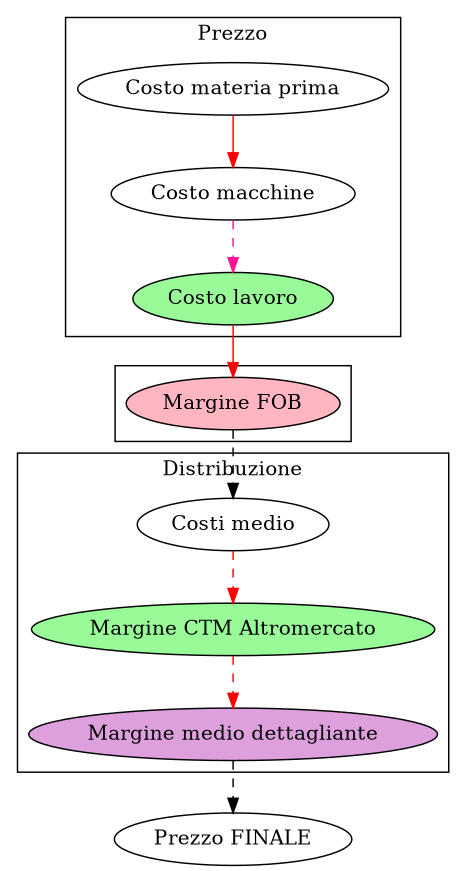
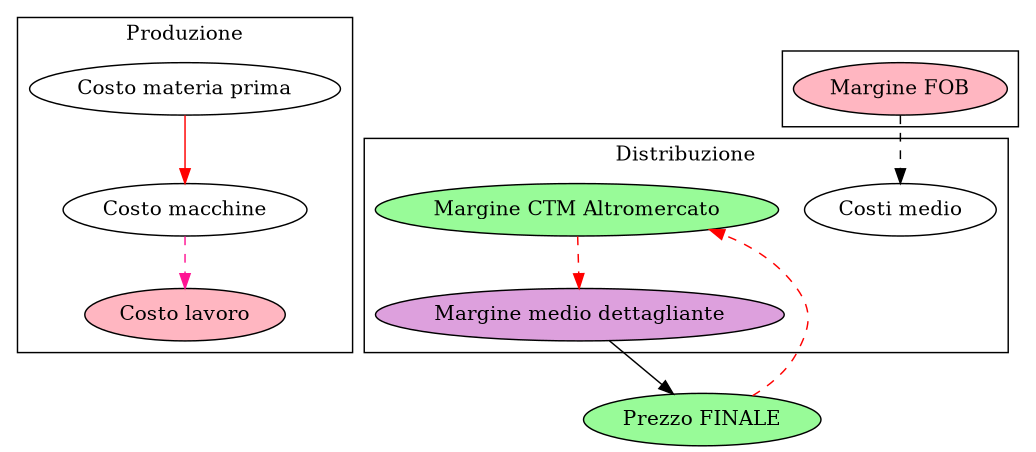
cluster "Prezzo": label "Prezzo" -> "Produzione"
node "Costo lavoro": fillcolor palegreen -> lightpink
edge "Costo lavoro" -> "Margine FOB": removed
edge "Costi medio" -> "Margine CTM Altromercato": now "Prezzo FINALE" -> "Margine CTM Altromercato"
edge "Margine medio dettagliante" -> "Prezzo FINALE": style dashed -> solid
node "Prezzo FINALE": fillcolor white -> palegreen
